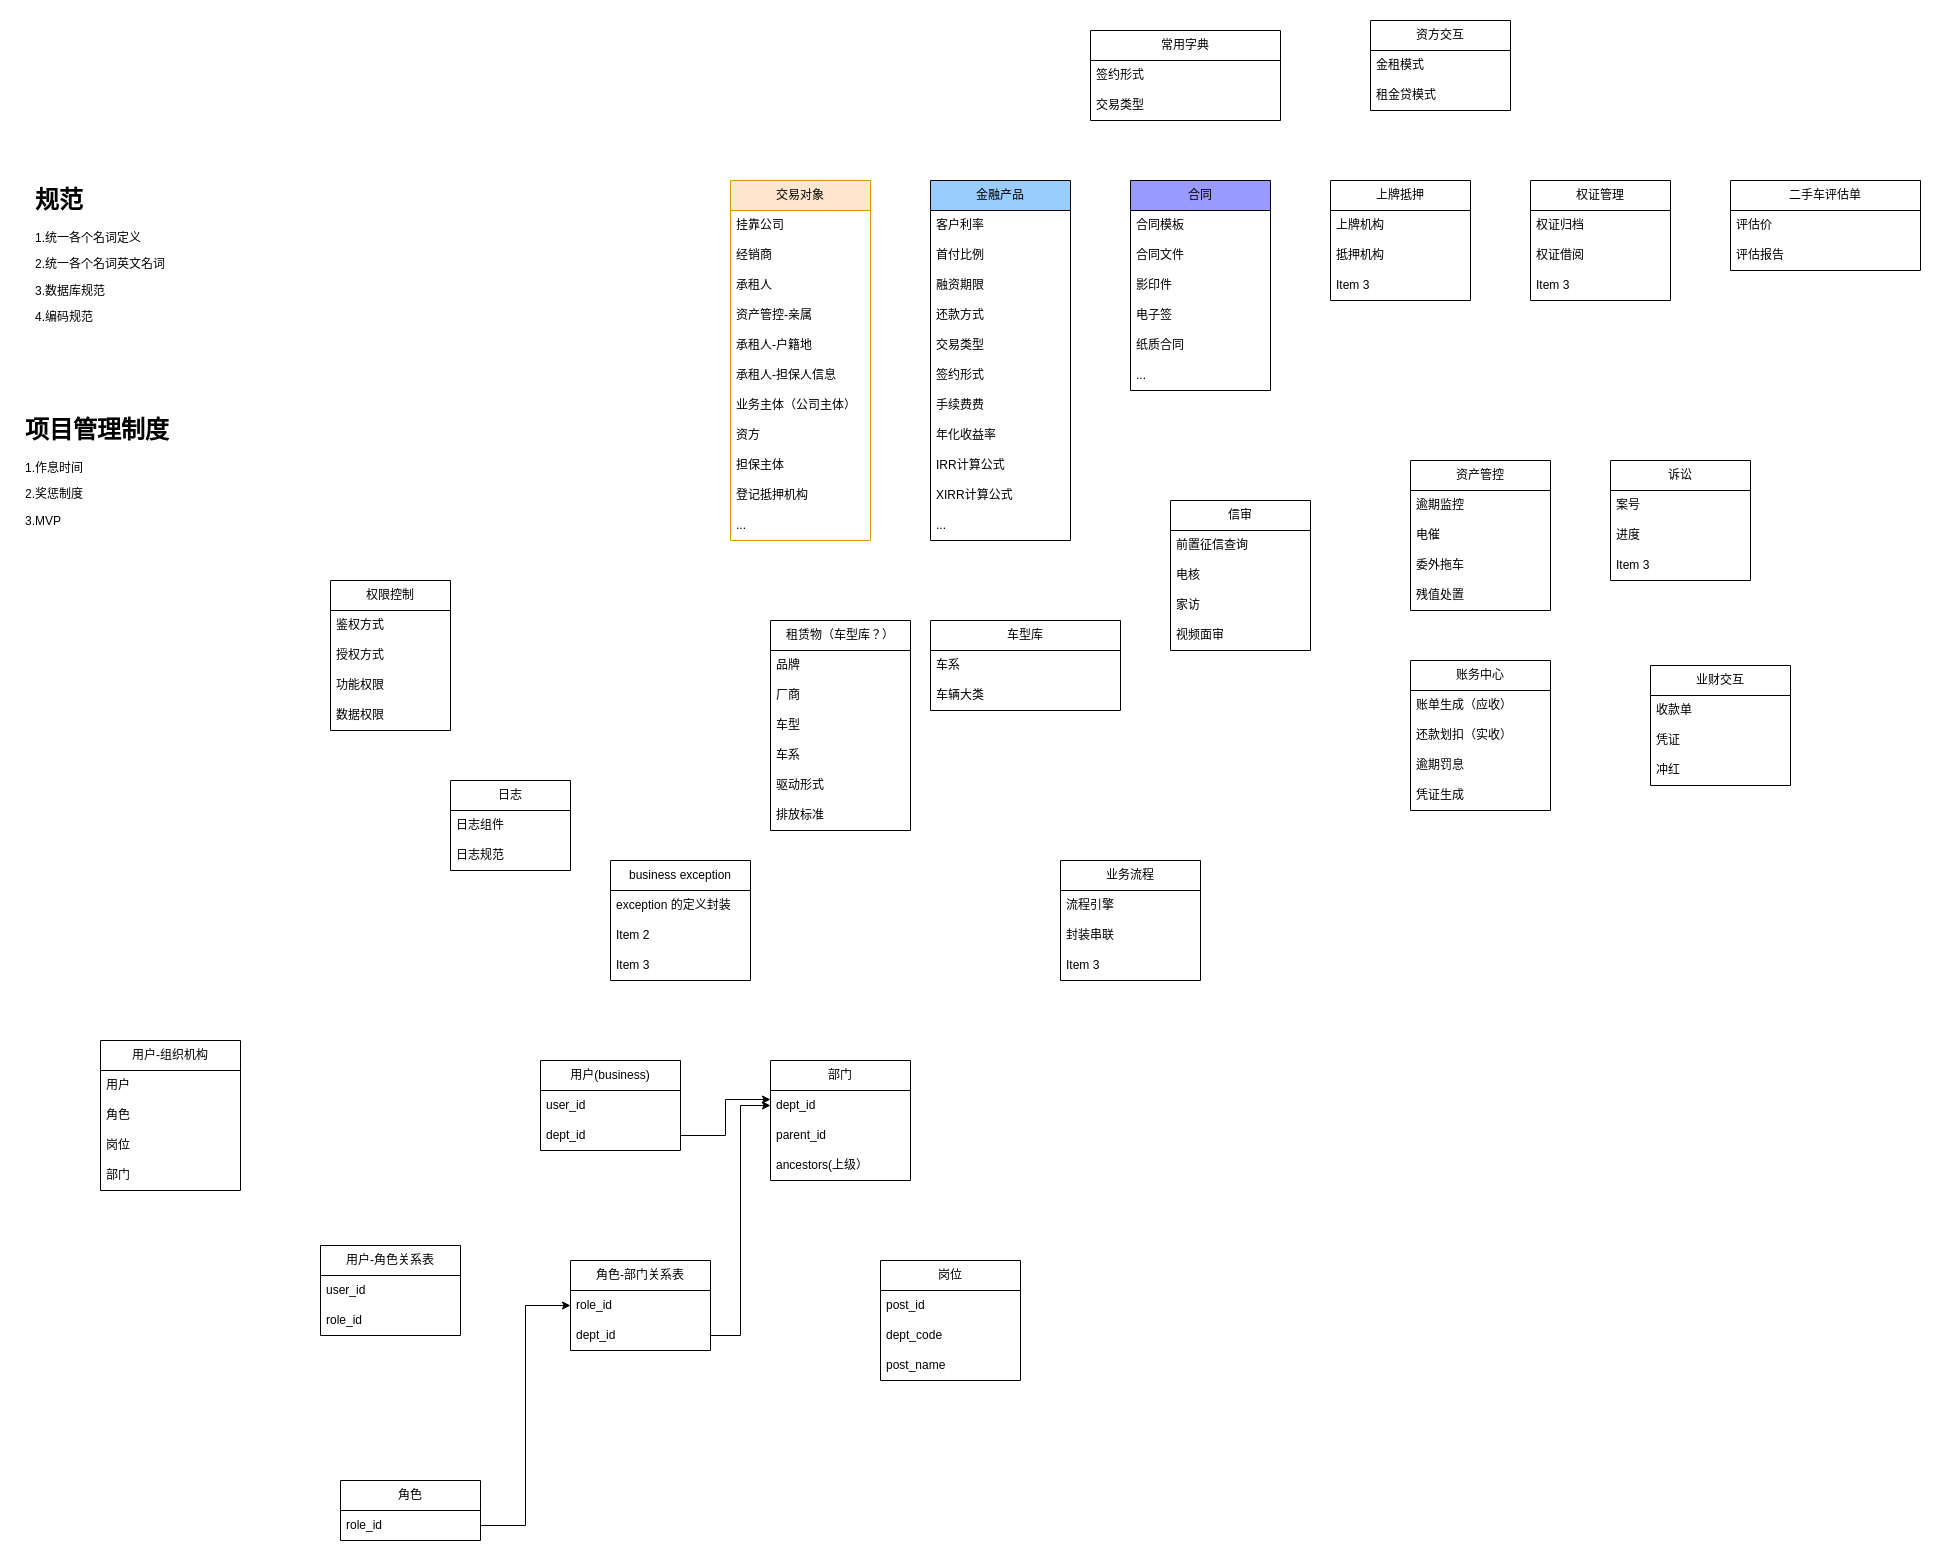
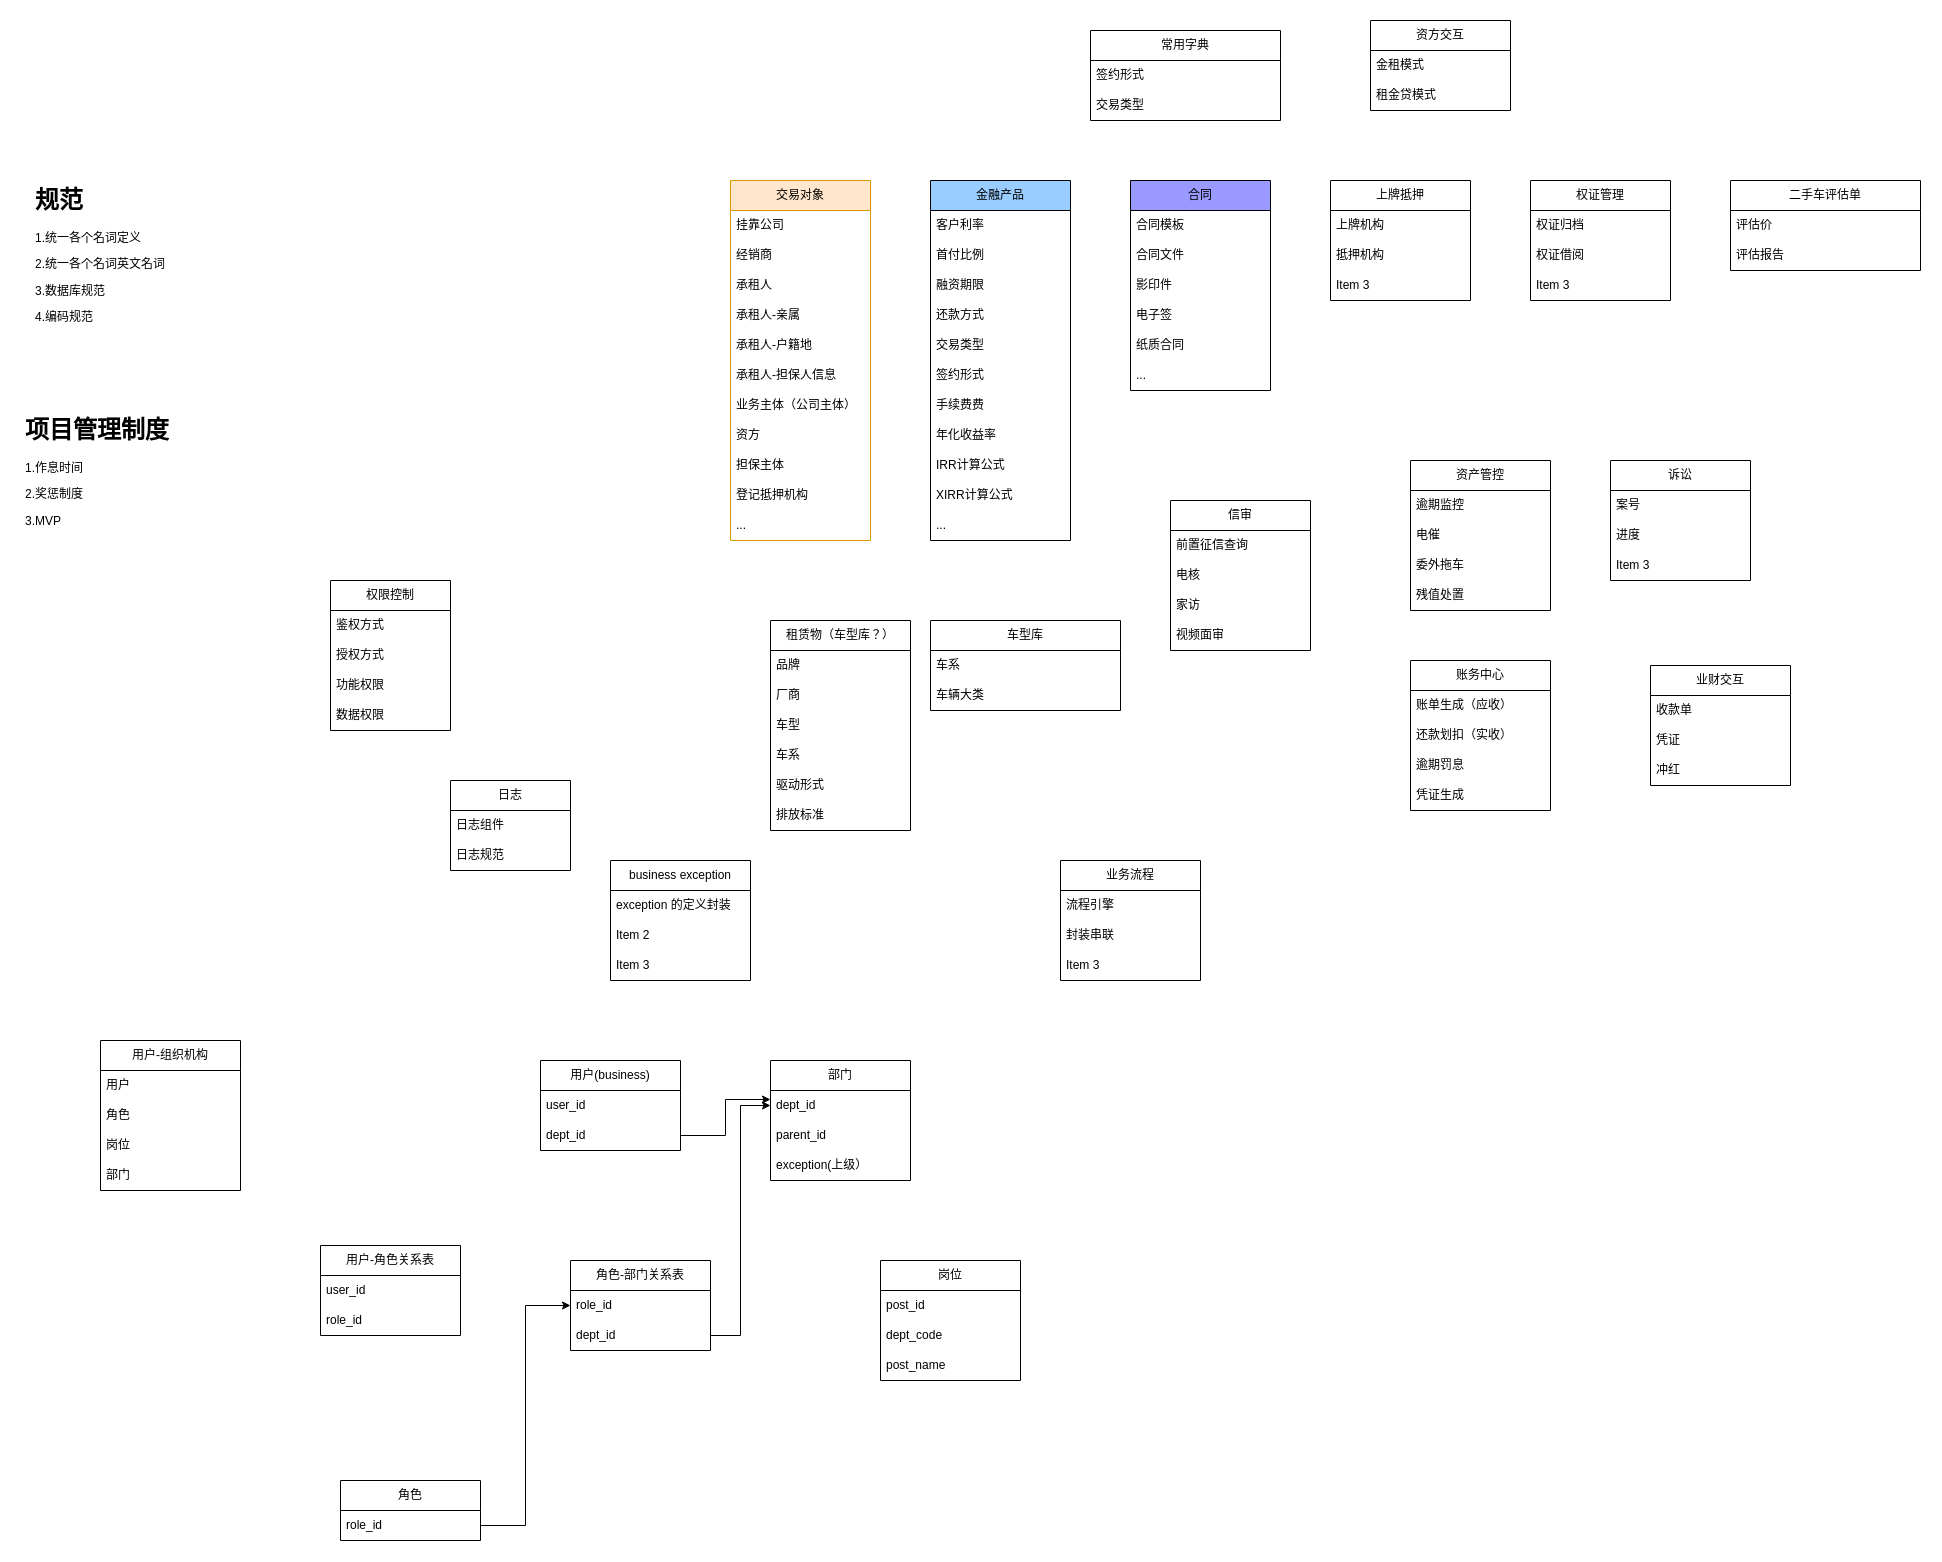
node "资产管控-亲属": label "资产管控-亲属" -> "承租人-亲属"
node "ancestors(上级）": label "ancestors(上级）" -> "exception(上级）"
